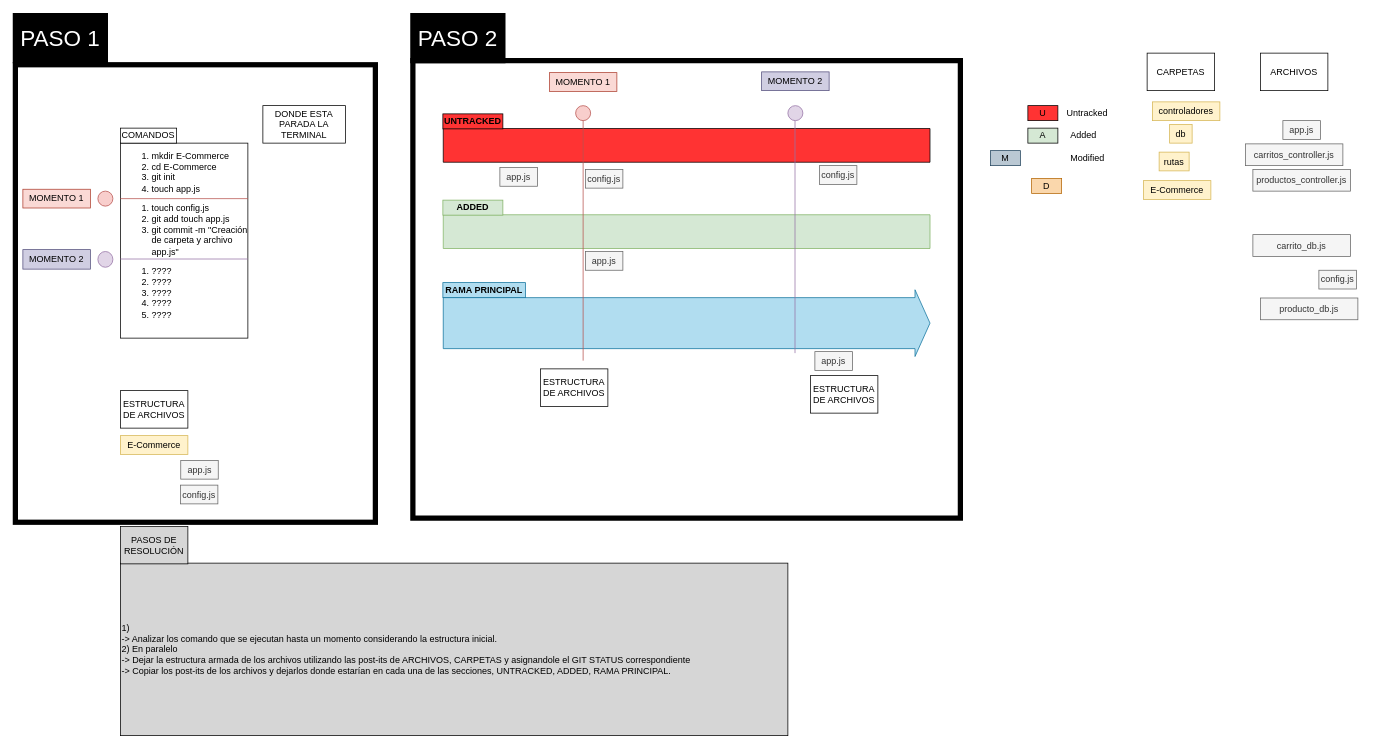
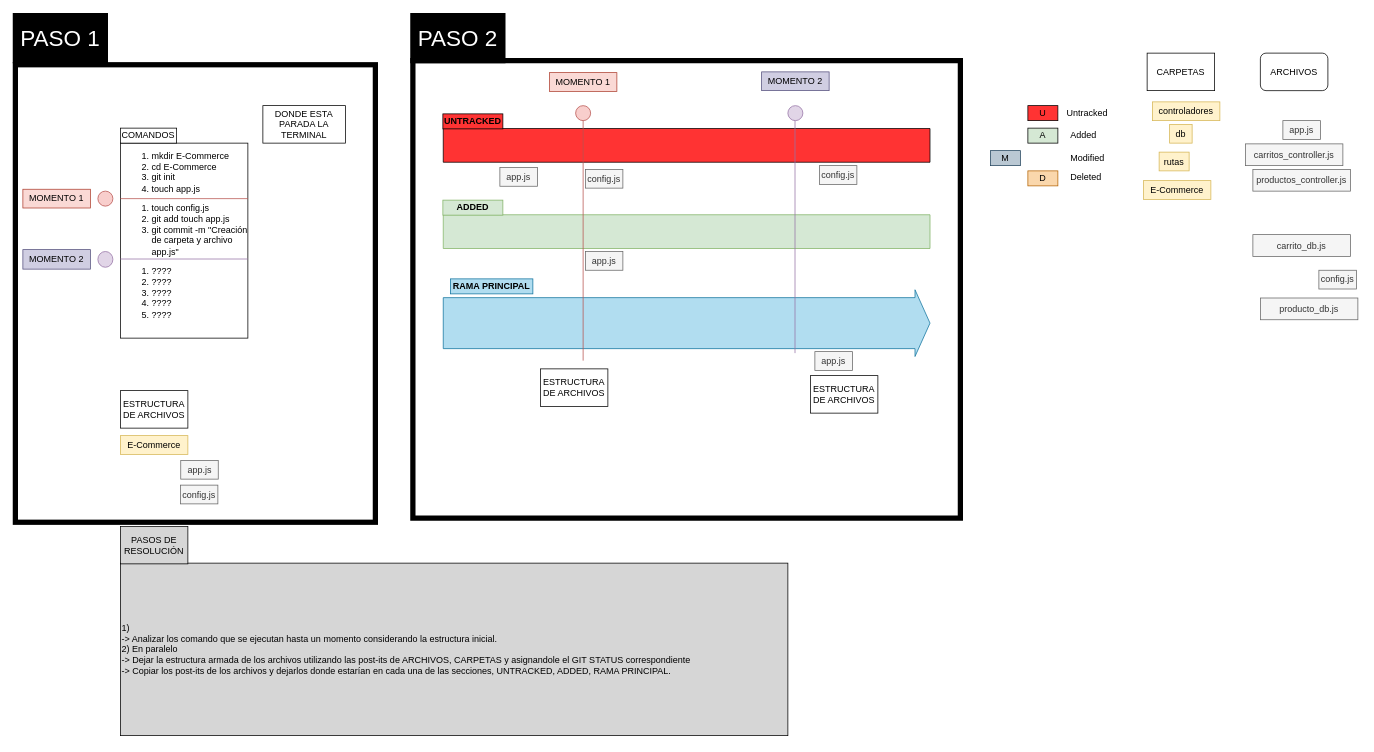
node "ARCHIVOS": shape rectangle -> rounded rectangle
node "Deleted": added
node "D": moved (1047, 186) -> (1043, 178)
node "RAMA PRINCIPAL": moved (484, 290) -> (492, 286)
